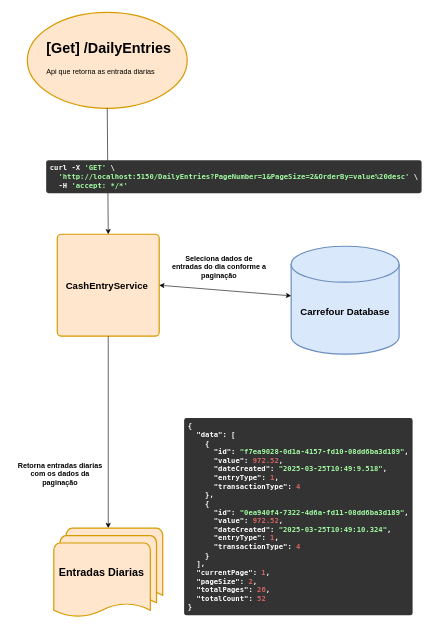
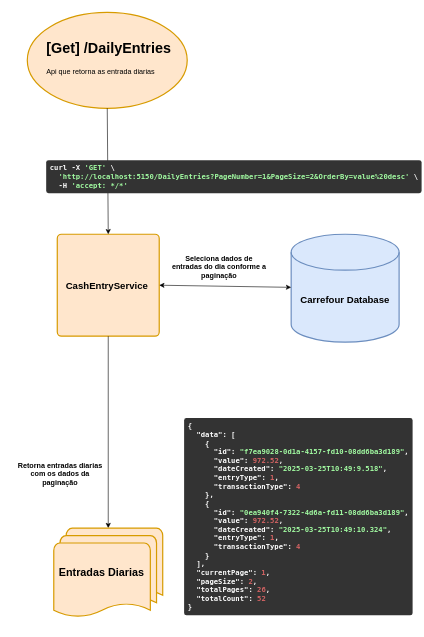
node "Carrefour Database": moved (345, 300) -> (345, 288)
